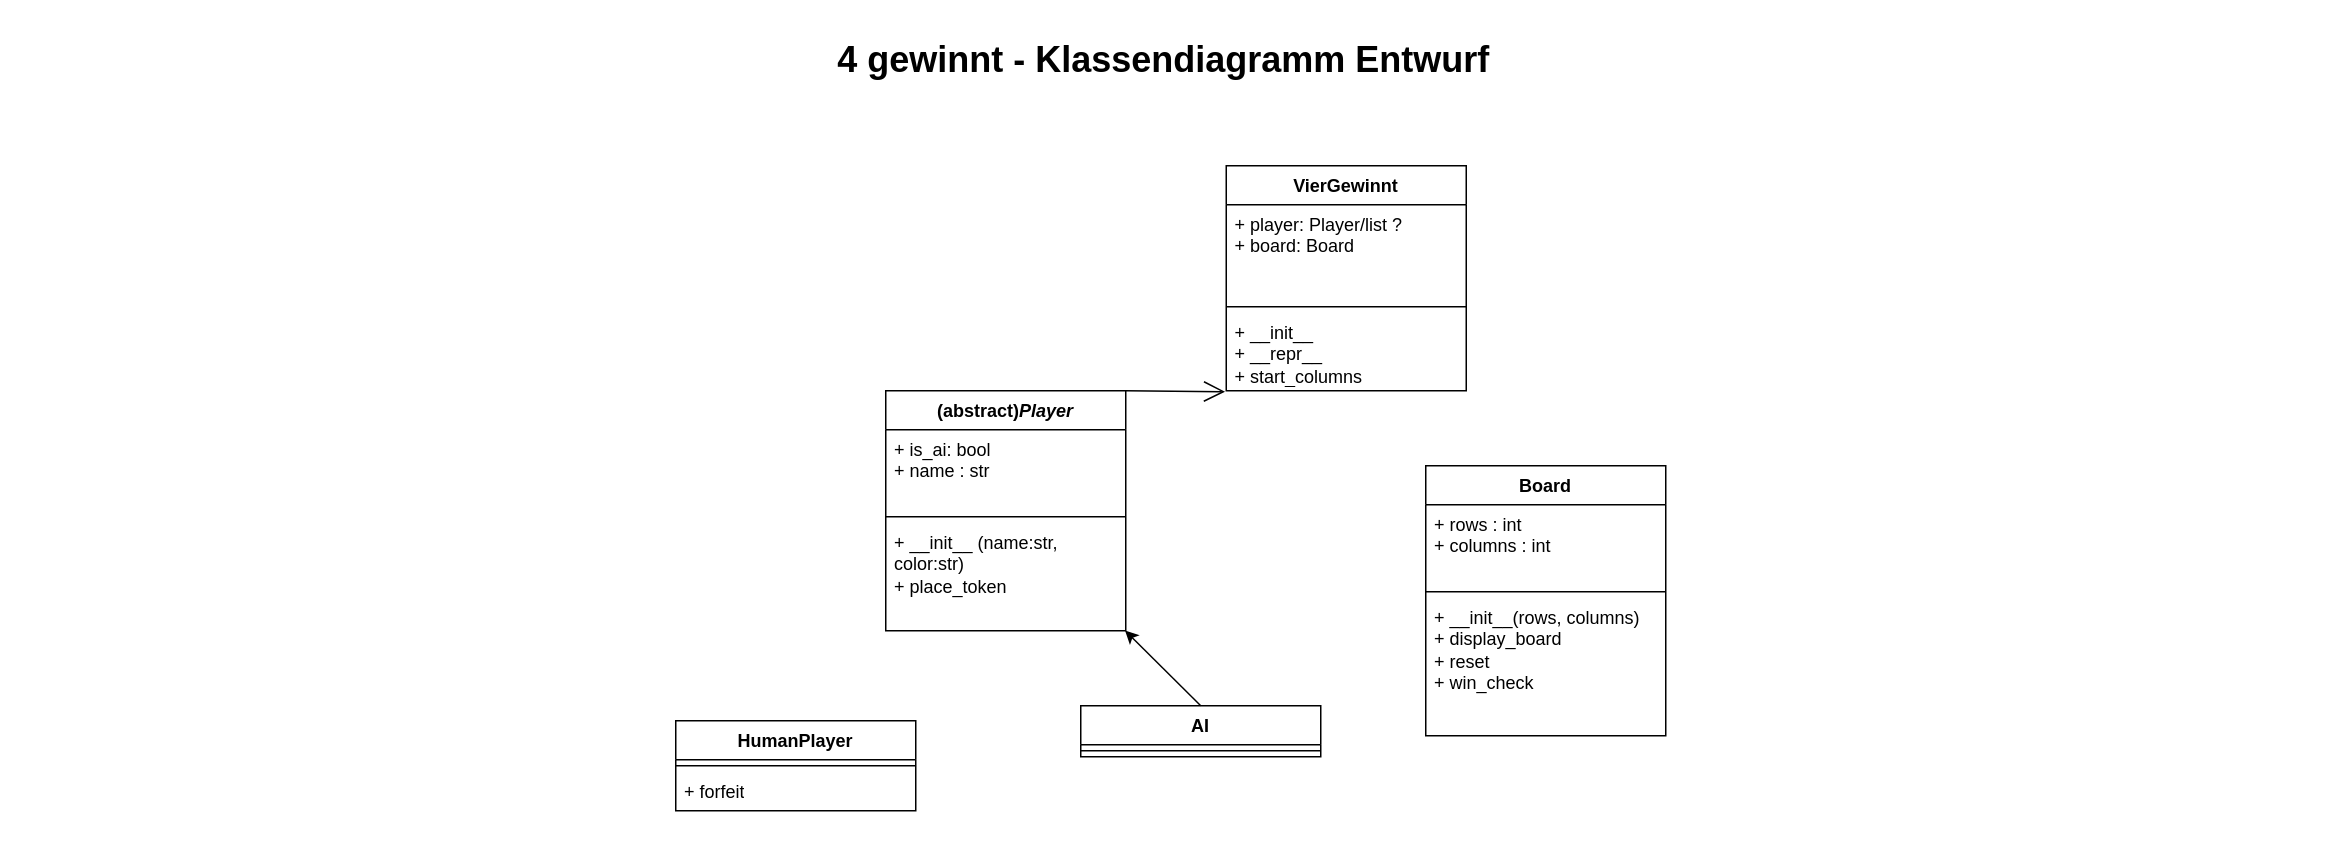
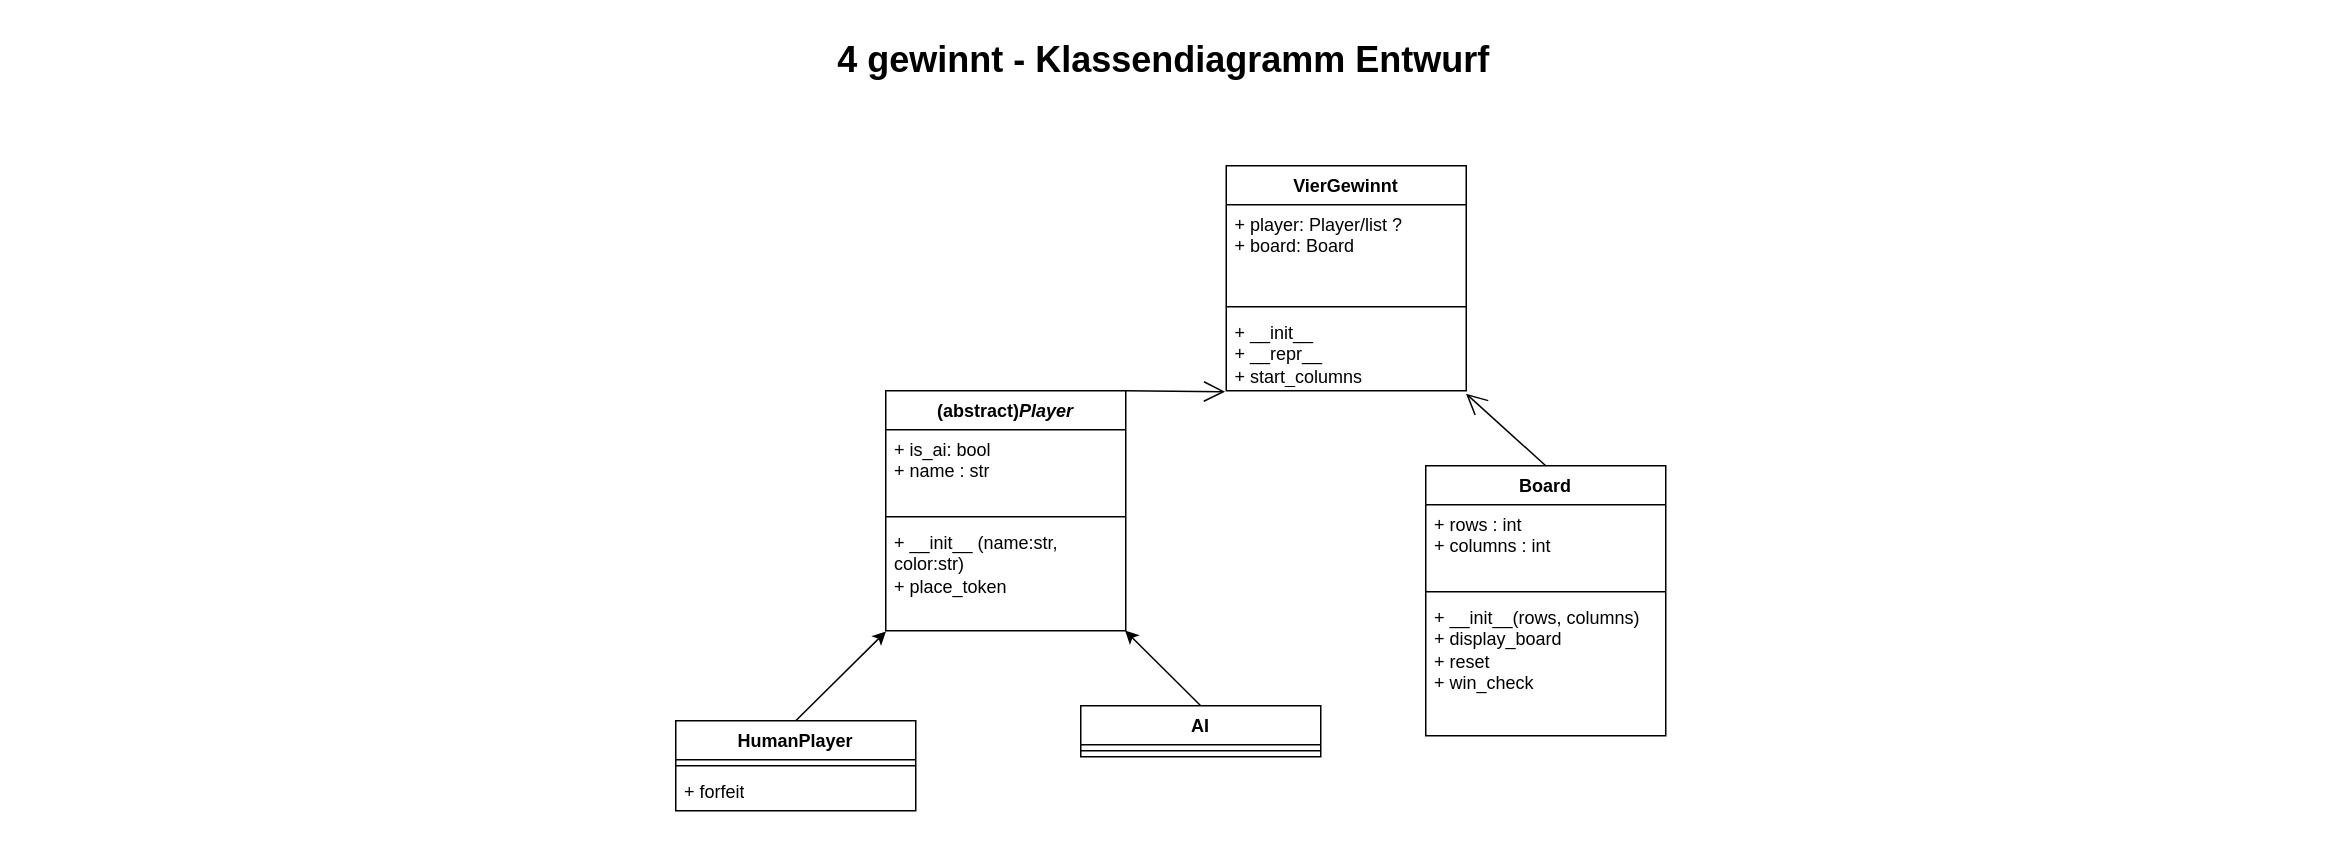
edge "Board" -> "+ __init__ + __repr__ + start_columns": added
edge "HumanPlayer" -> "+ __init__ (name:str, color:str) + place_token": added
